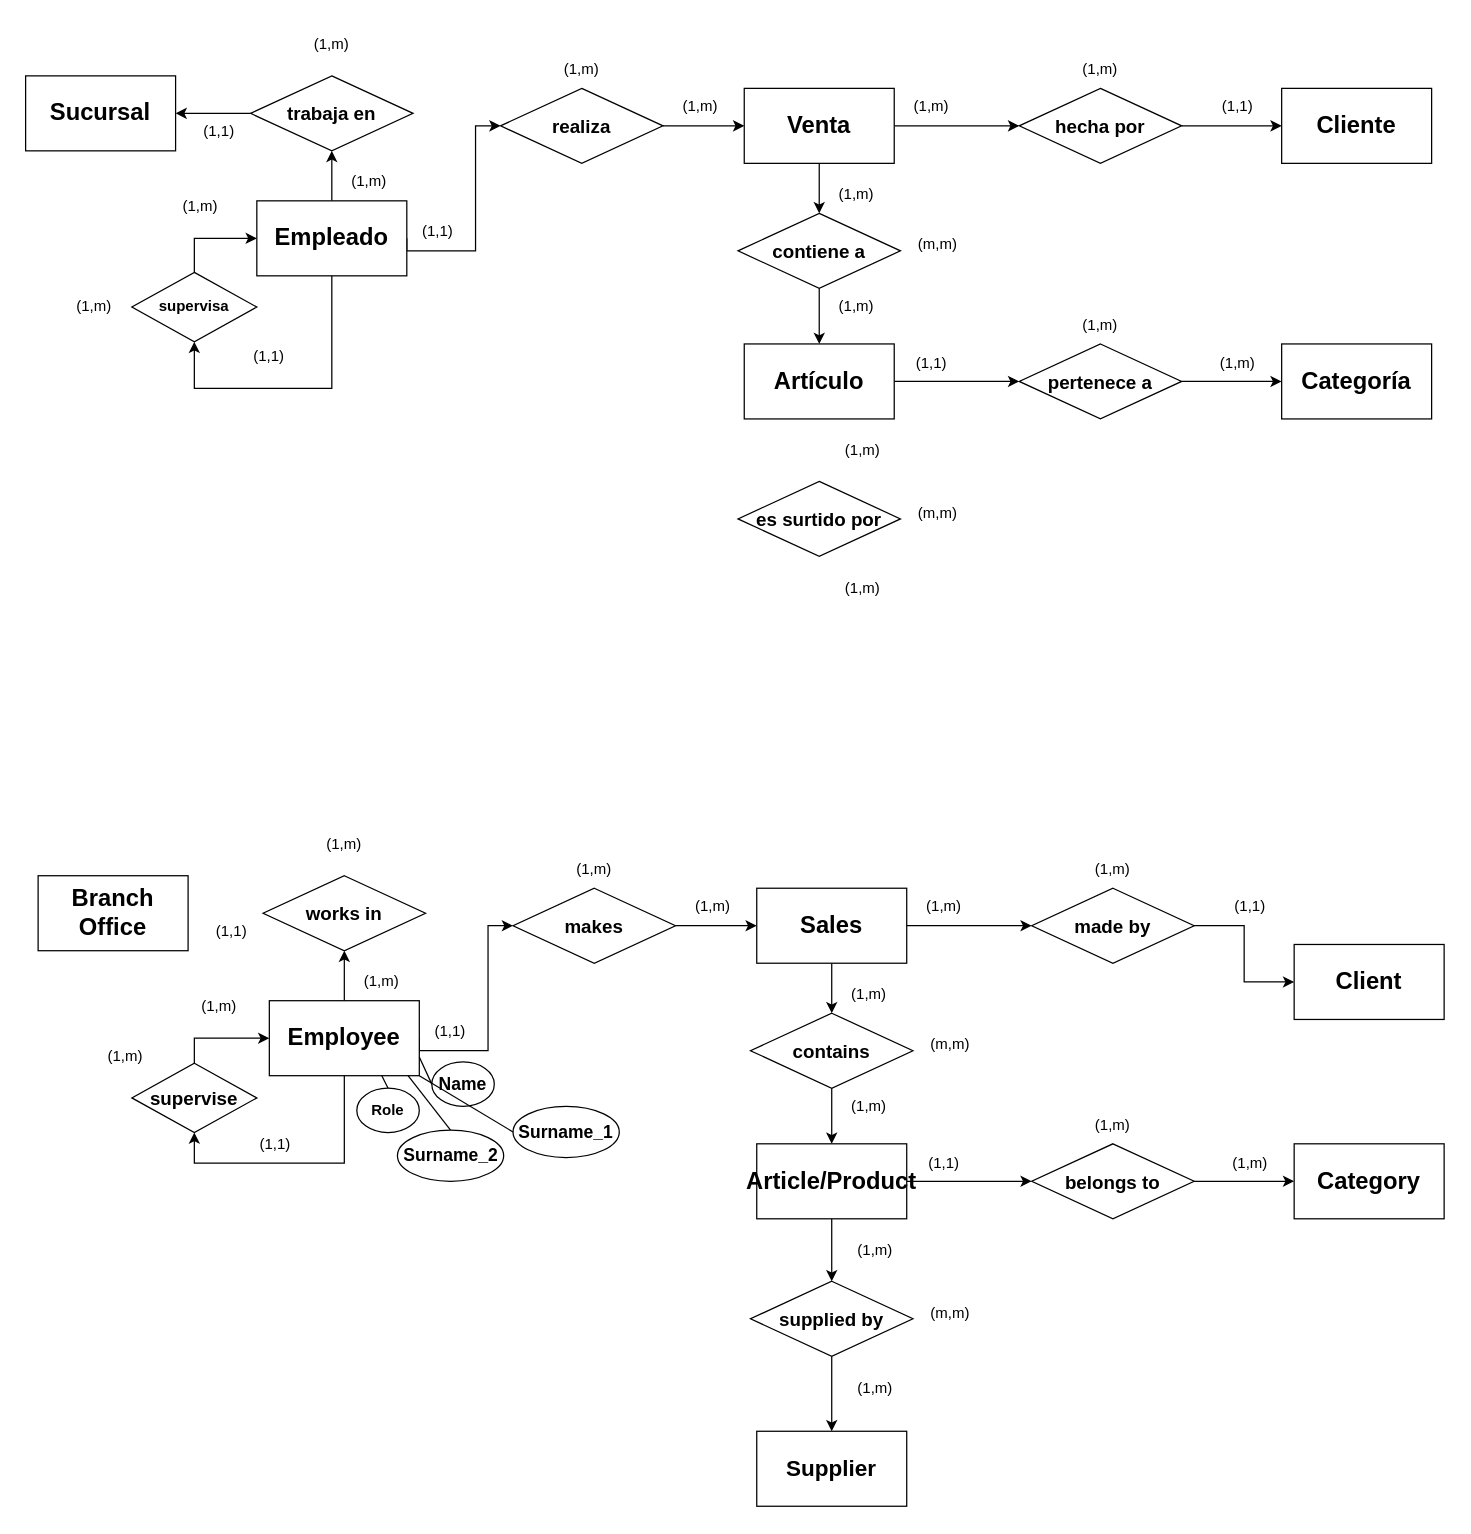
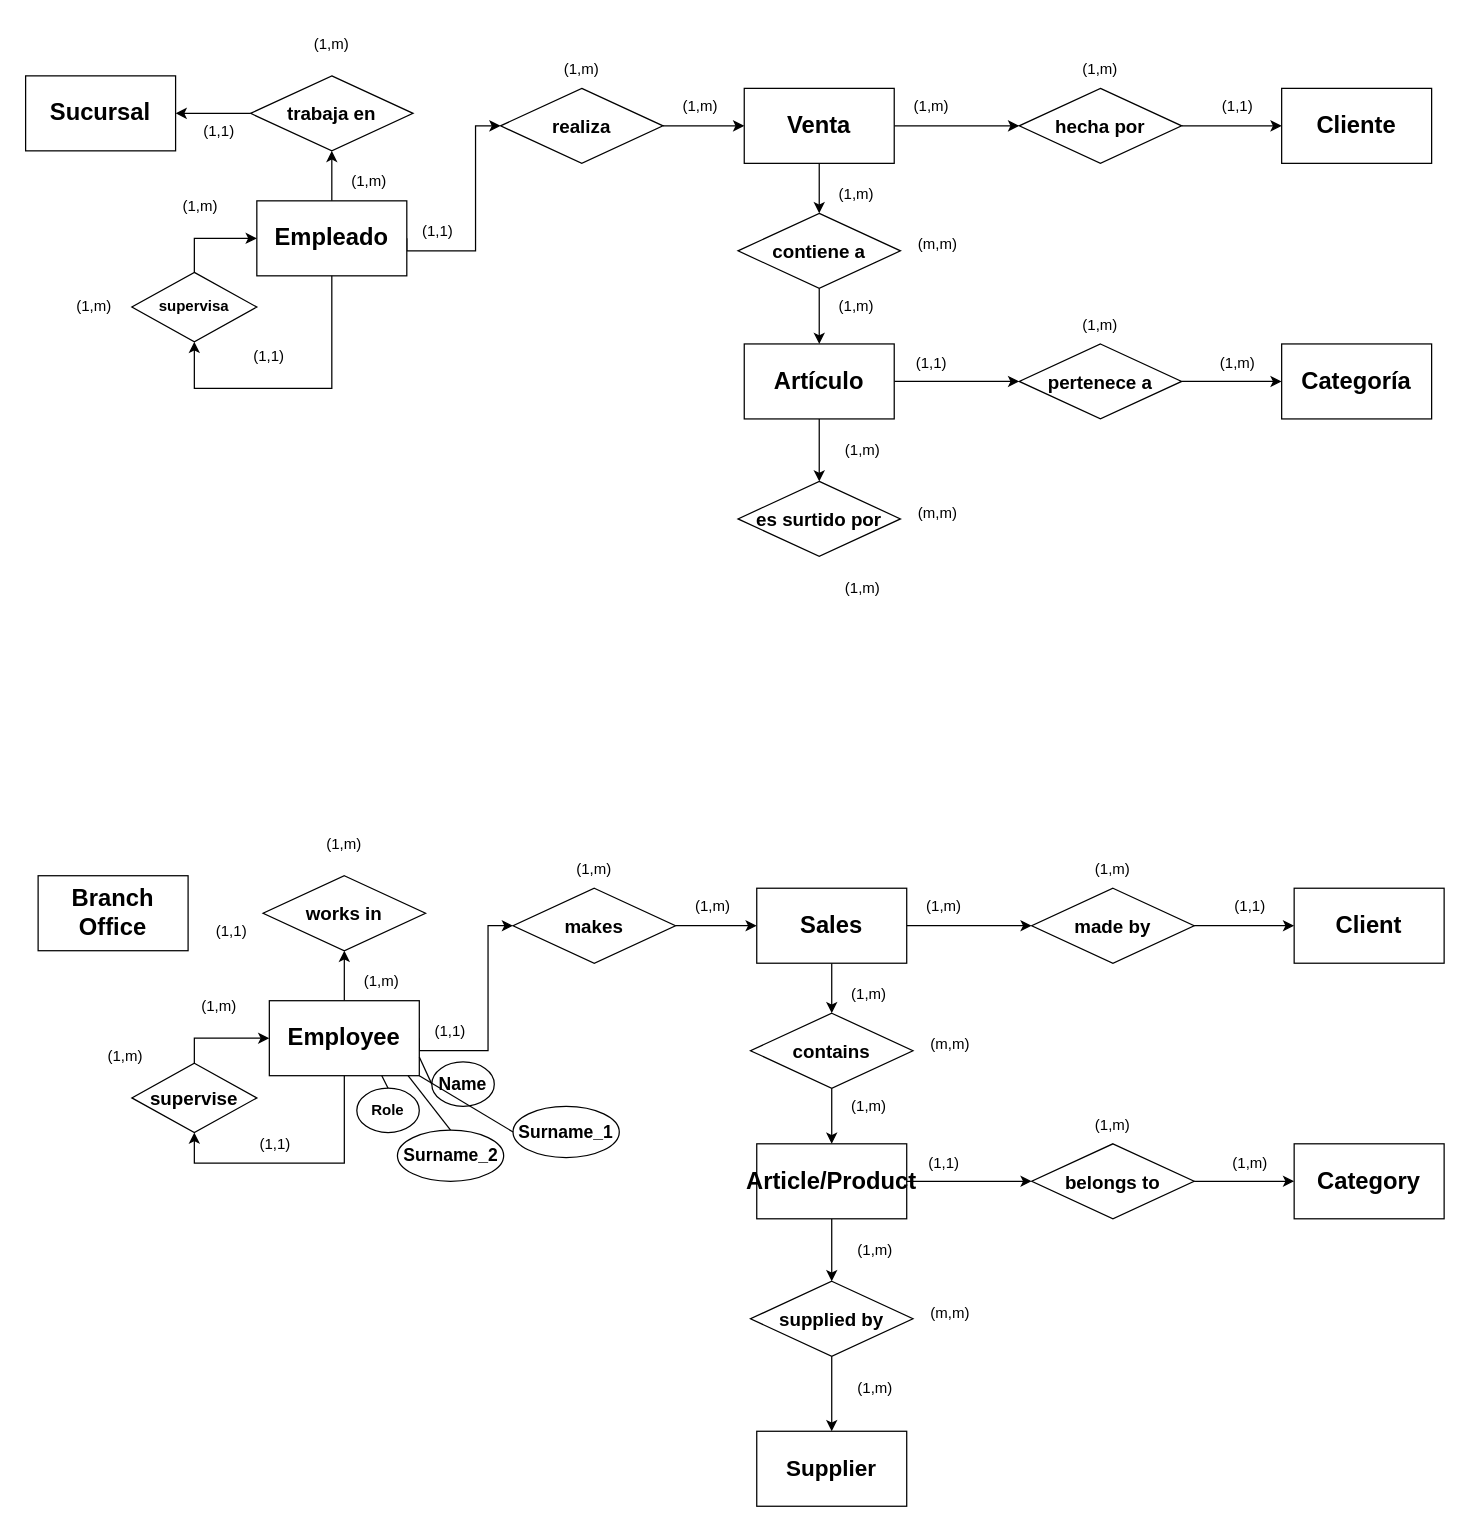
edge "Artículo" -> "es surtido por": added
node "Client": moved (1369, 982) -> (1369, 926)
